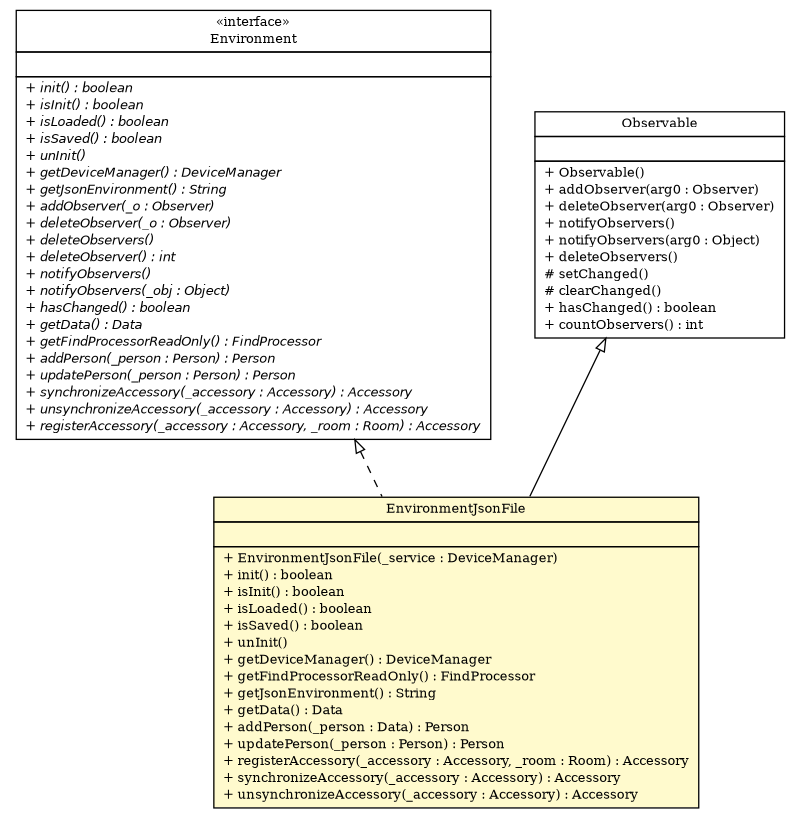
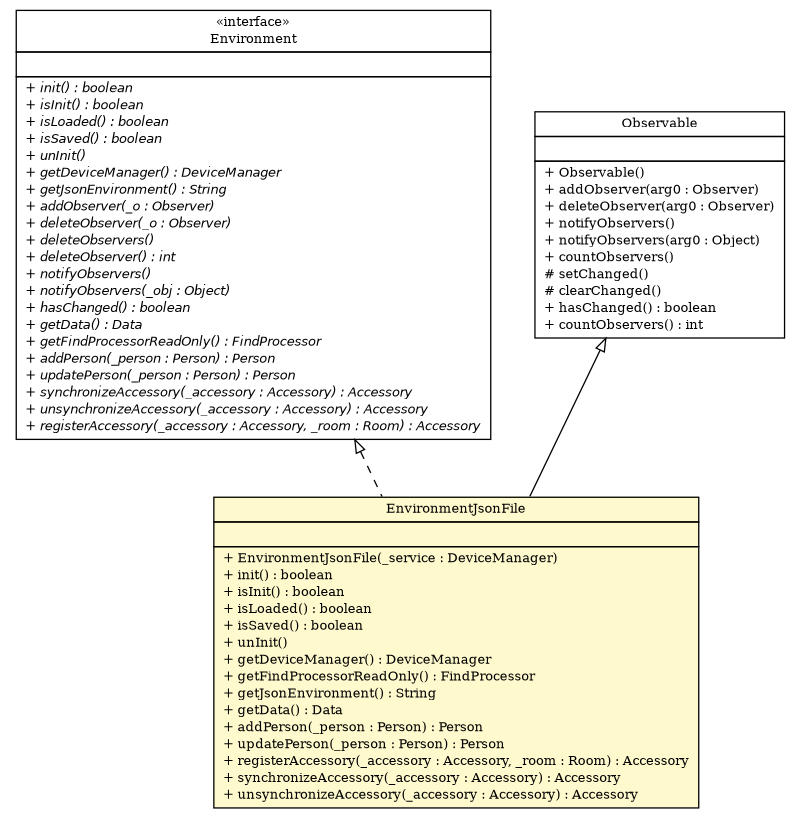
node "Observable": text "+ deleteObservers()" -> "+ countObservers()"
node "EnvironmentJsonFile": text "+ addPerson(_person : Data) : Person" -> "+ addPerson(_person : Person) : Person"
